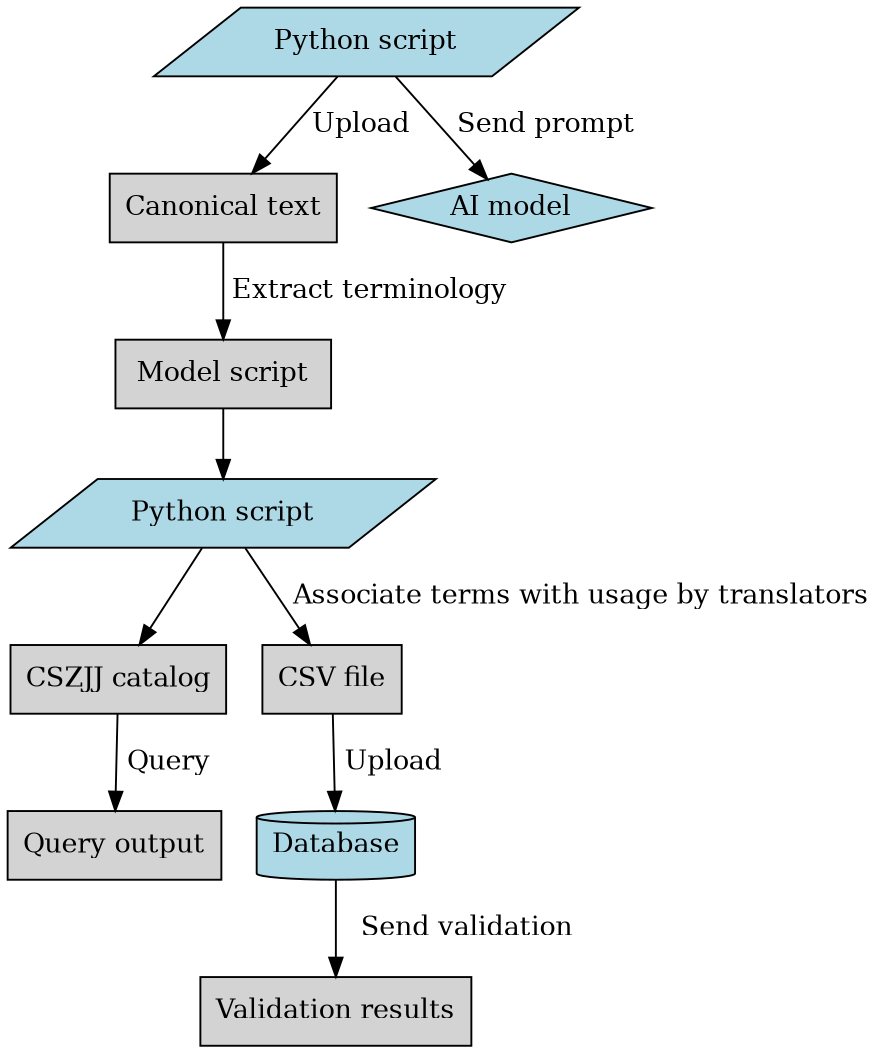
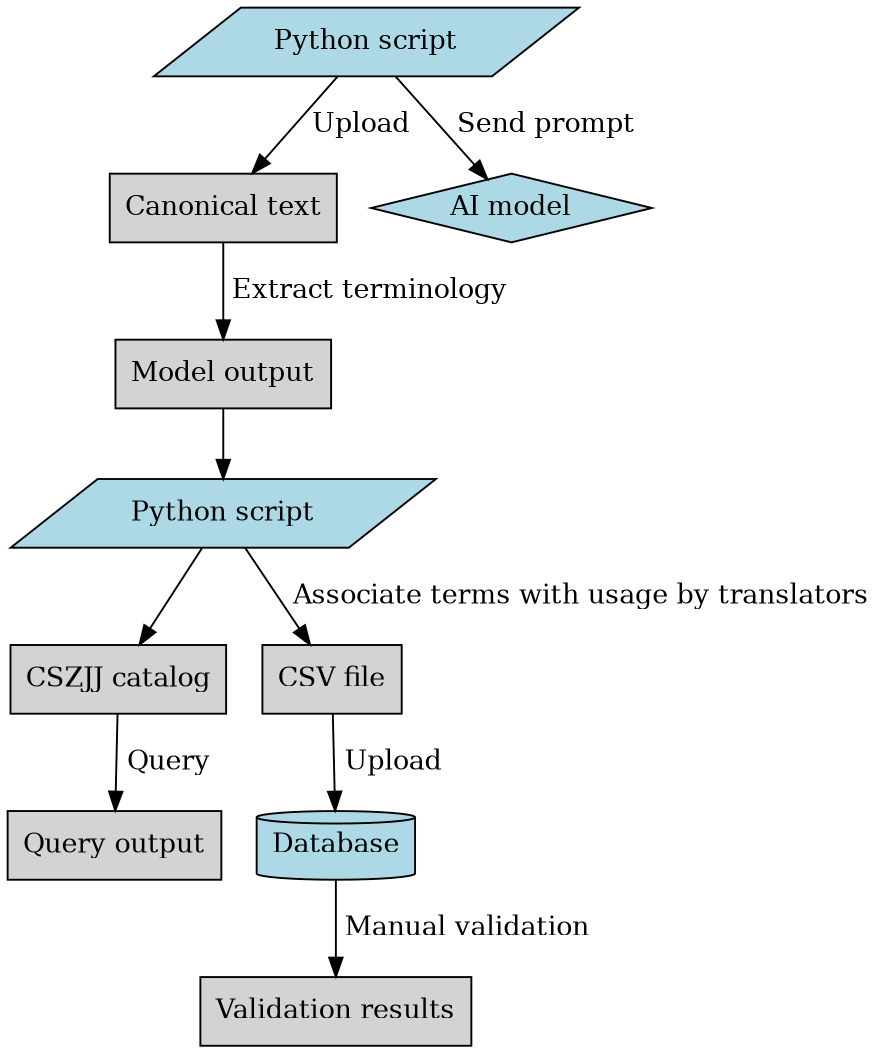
node "Model script": label "Model script" -> "Model output"
edge "Database" -> "Validation results": label " Send validation" -> " Manual validation"
